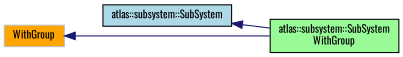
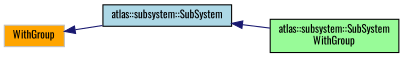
edge "atlas::subsystem::SubSystem WithGroup" -> "WithGroup": now "atlas::subsystem::SubSystem" -> "WithGroup"
